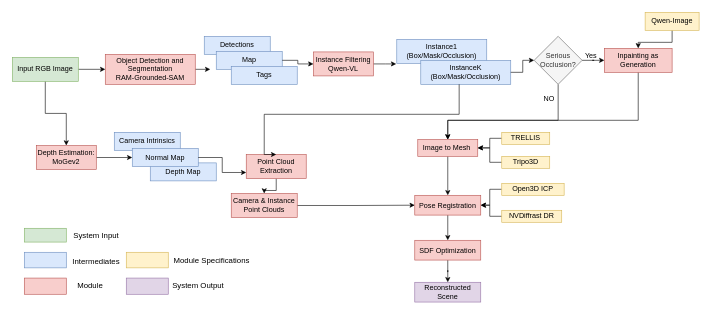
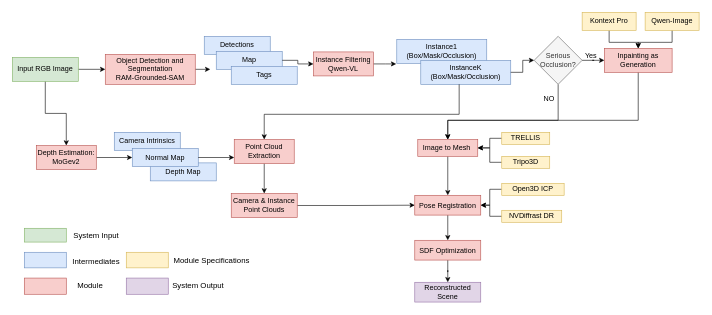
node "Kontext Pro": added
edge "Kontext Pro" -> "Inpainting as Generation": added
node "Point Cloud Extraction": moved (276, 167) -> (264, 152)
